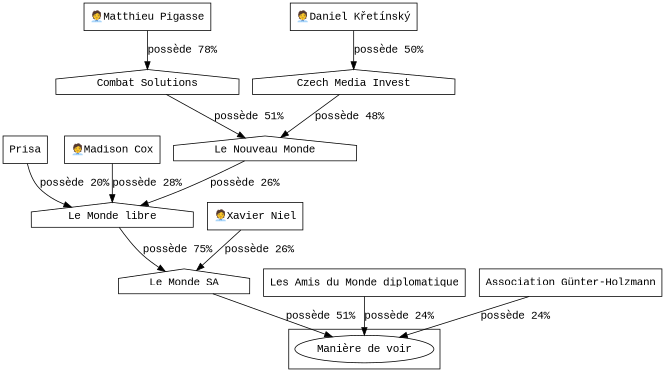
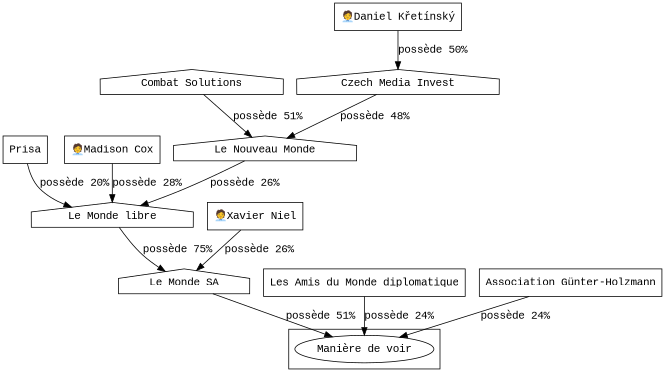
node "🧑‍💼Matthieu Pigasse": removed
